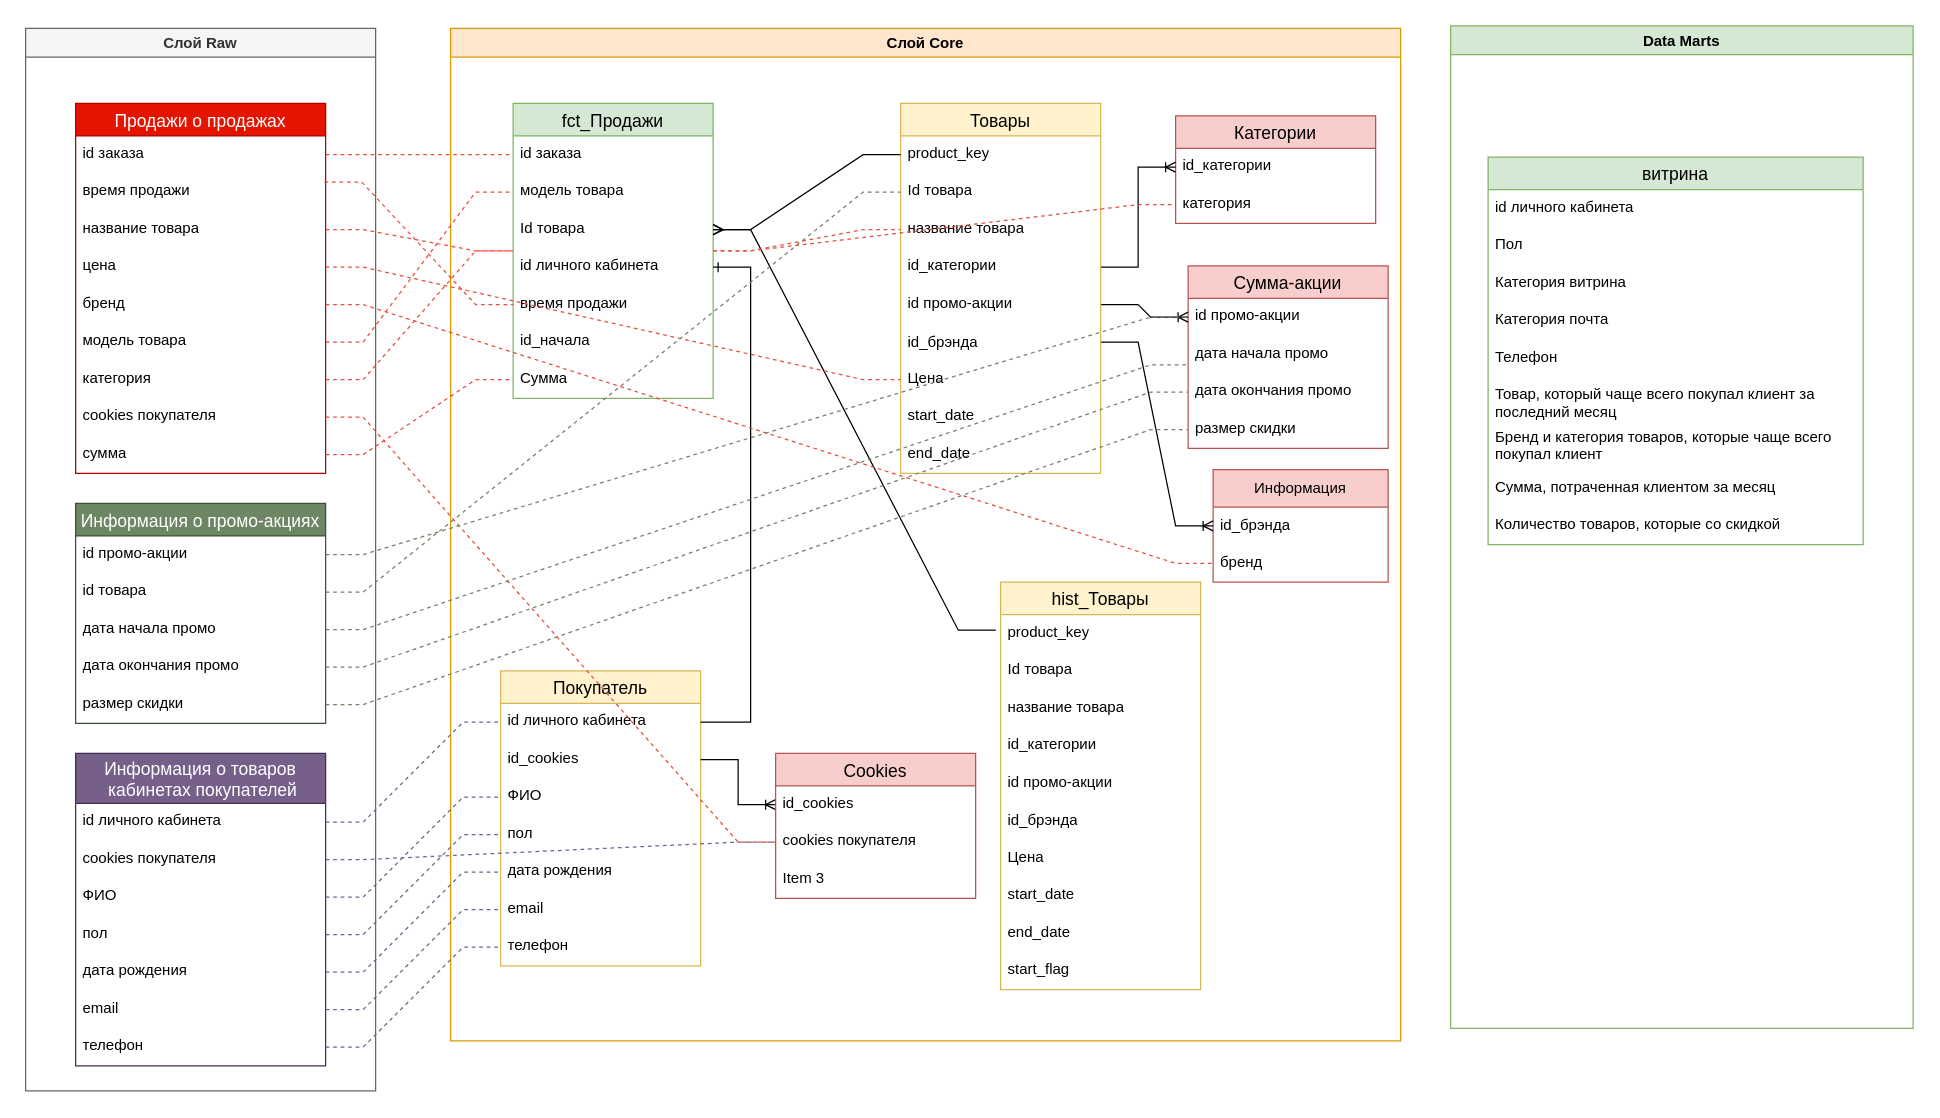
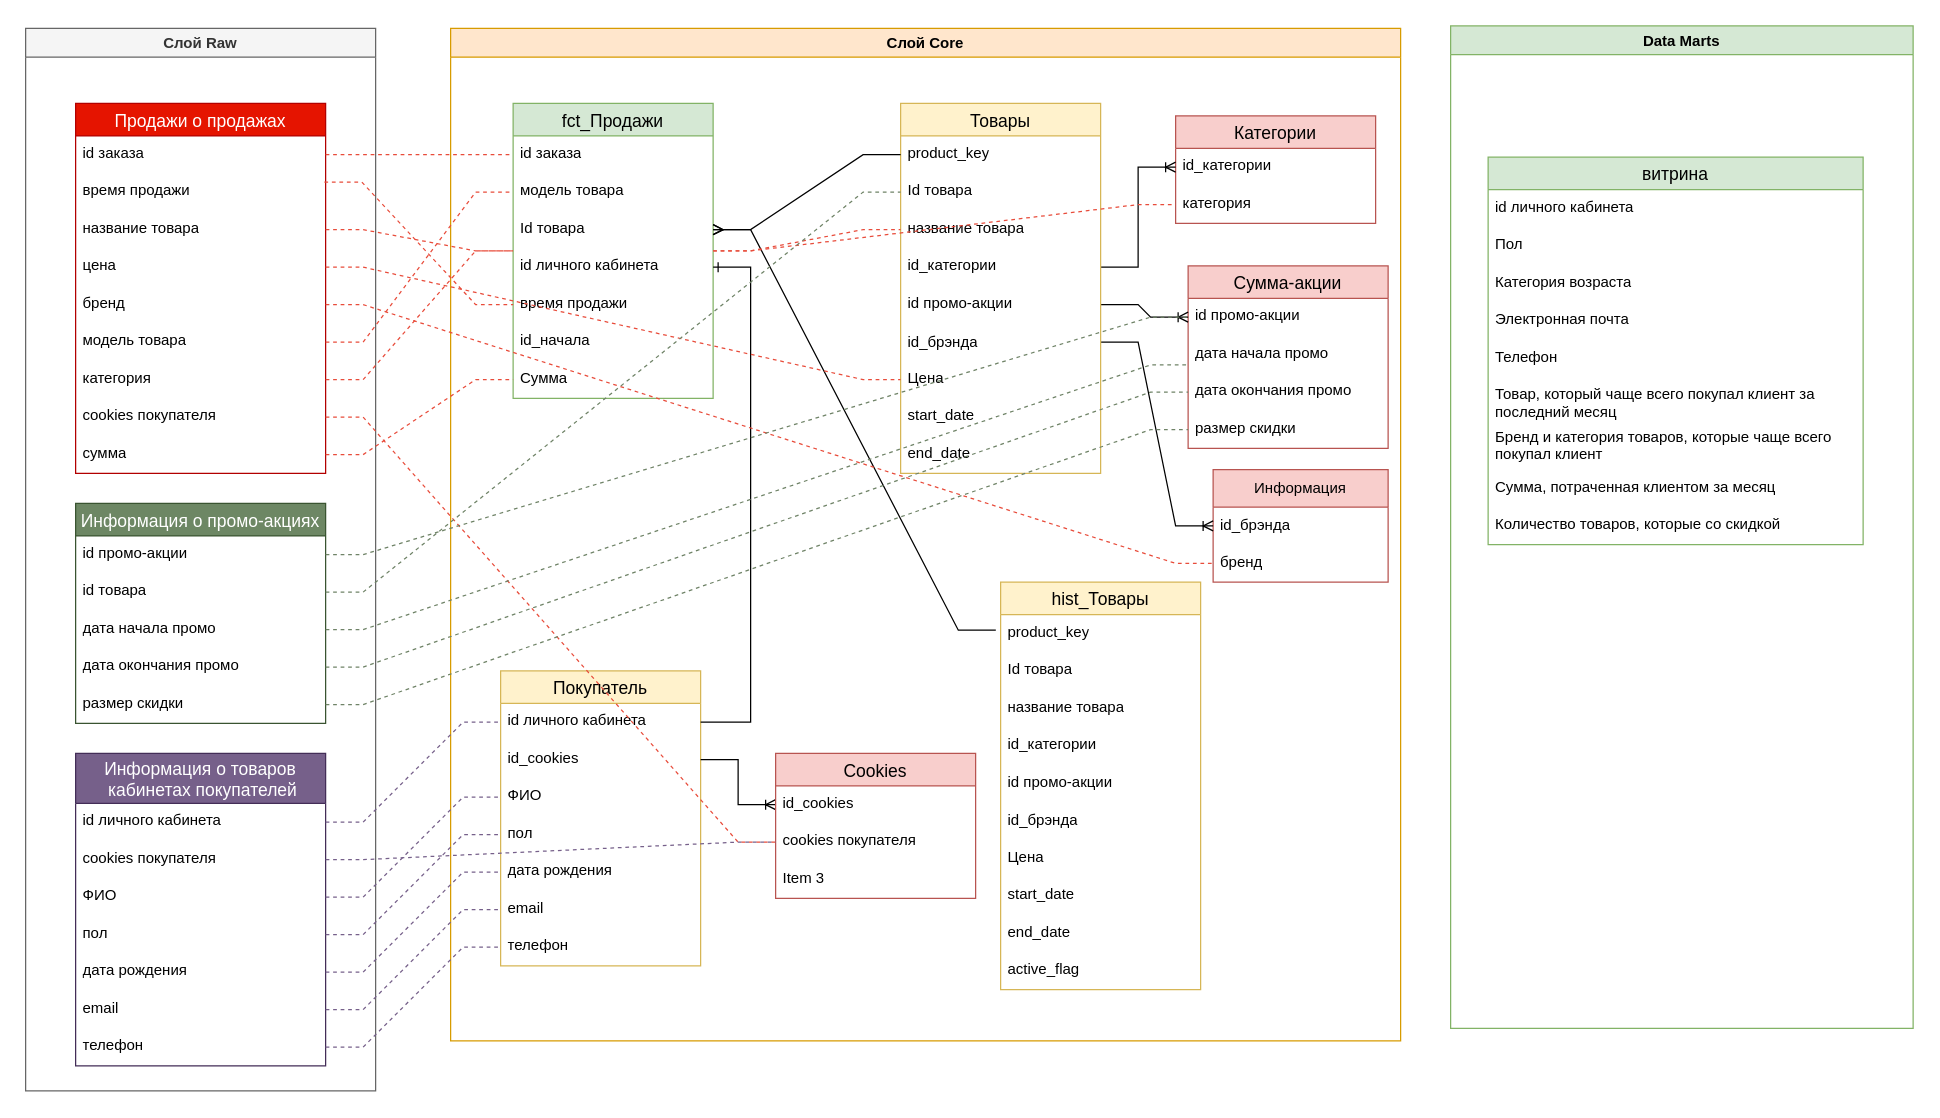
node "Категория витрина": label "Категория витрина" -> "Категория возраста"
node "Категория почта": label "Категория почта" -> "Электронная почта"
node "start_flag": label "start_flag" -> "active_flag"
